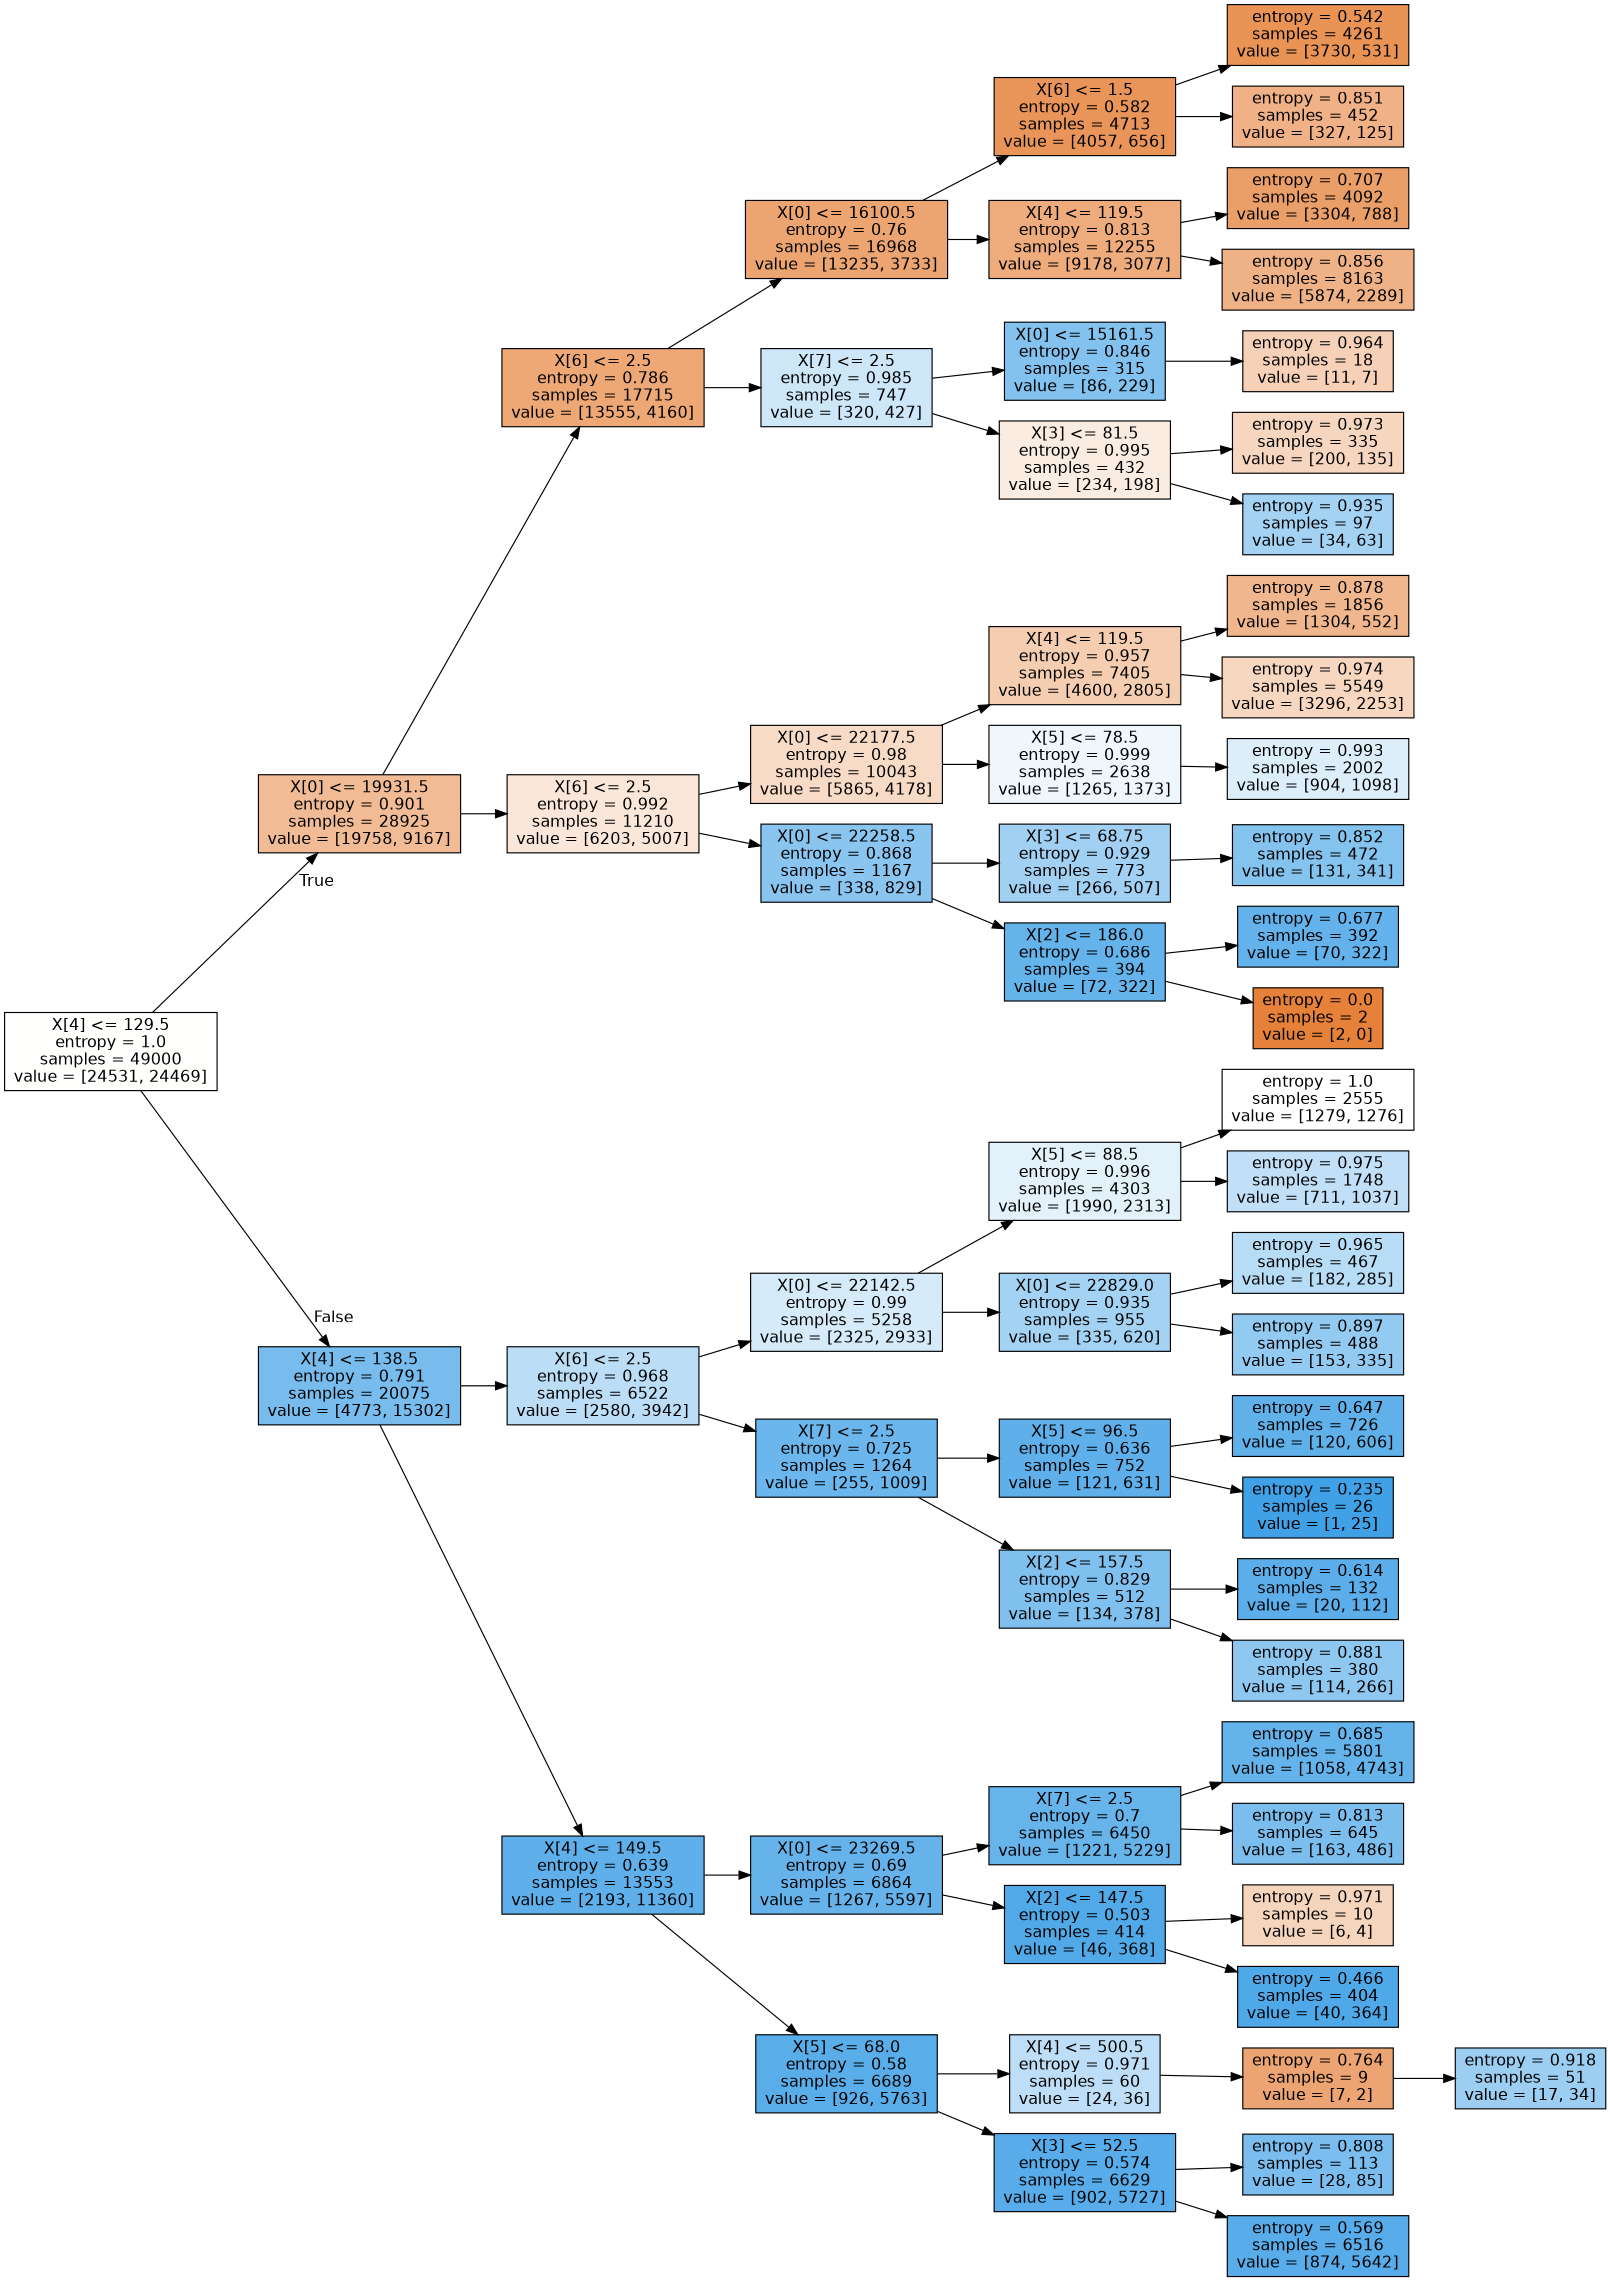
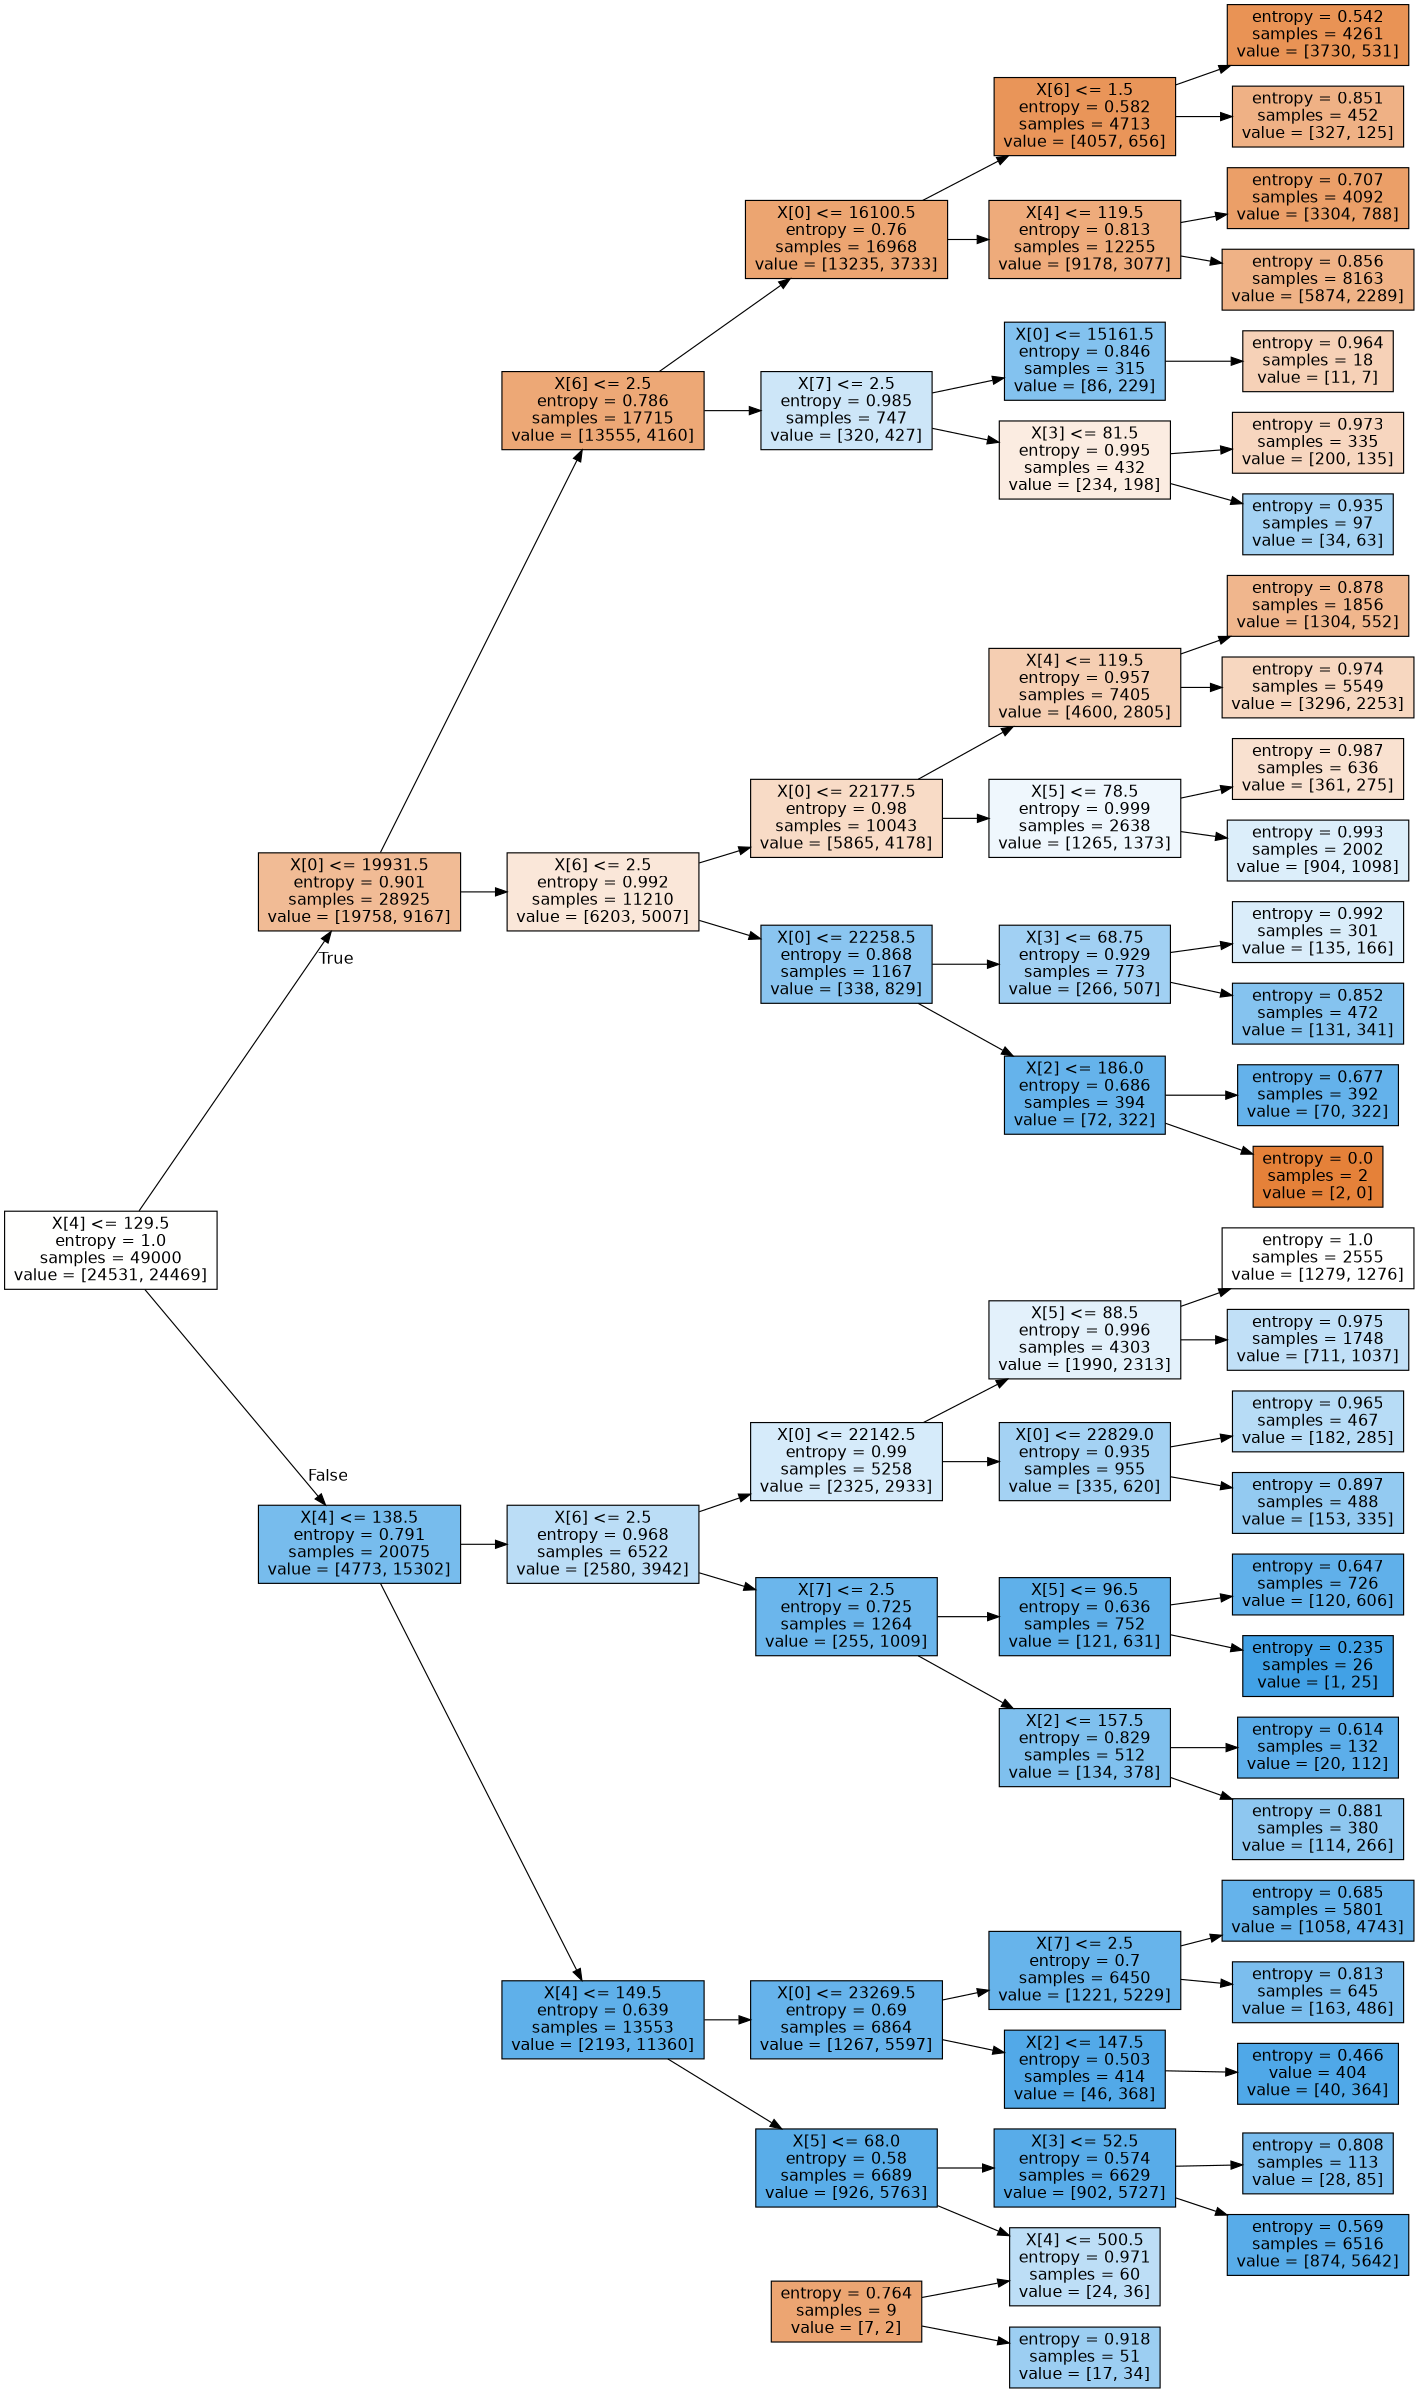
node "entropy = 0.987 samples = 636 value = [361, 275]": added
node "entropy = 0.992 samples = 301 value = [135, 166]": added
node "entropy = 0.971 samples = 10 value = [6, 4]": removed
node "entropy = 0.466 samples = 404 value = [40, 364]": label "entropy = 0.466 samples = 404 value = [40, 364]" -> "entropy = 0.466 value = 404 value = [40, 364]"
edge "X[4] <= 500.5 entropy = 0.971 samples = 60 value = [24, 36]" -> "entropy = 0.764 samples = 9 value = [7, 2]": reversed
